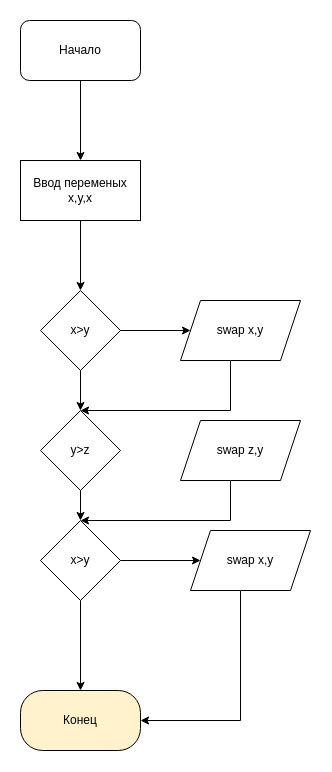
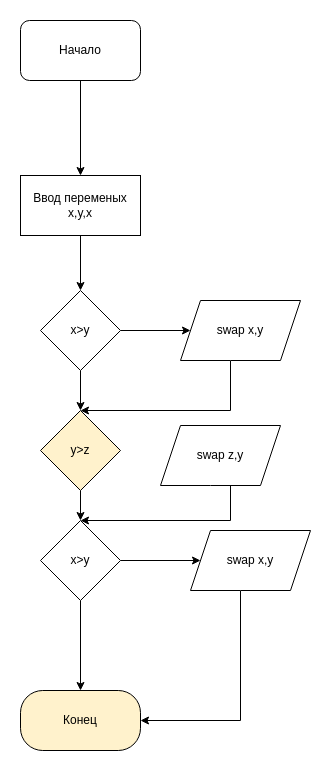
node "Ввод переменых x,y,x": moved (81, 191) -> (81, 206)
node "y>z": fillcolor #ffffff -> #fff2cc
node "swap z,y": moved (241, 451) -> (221, 456)
